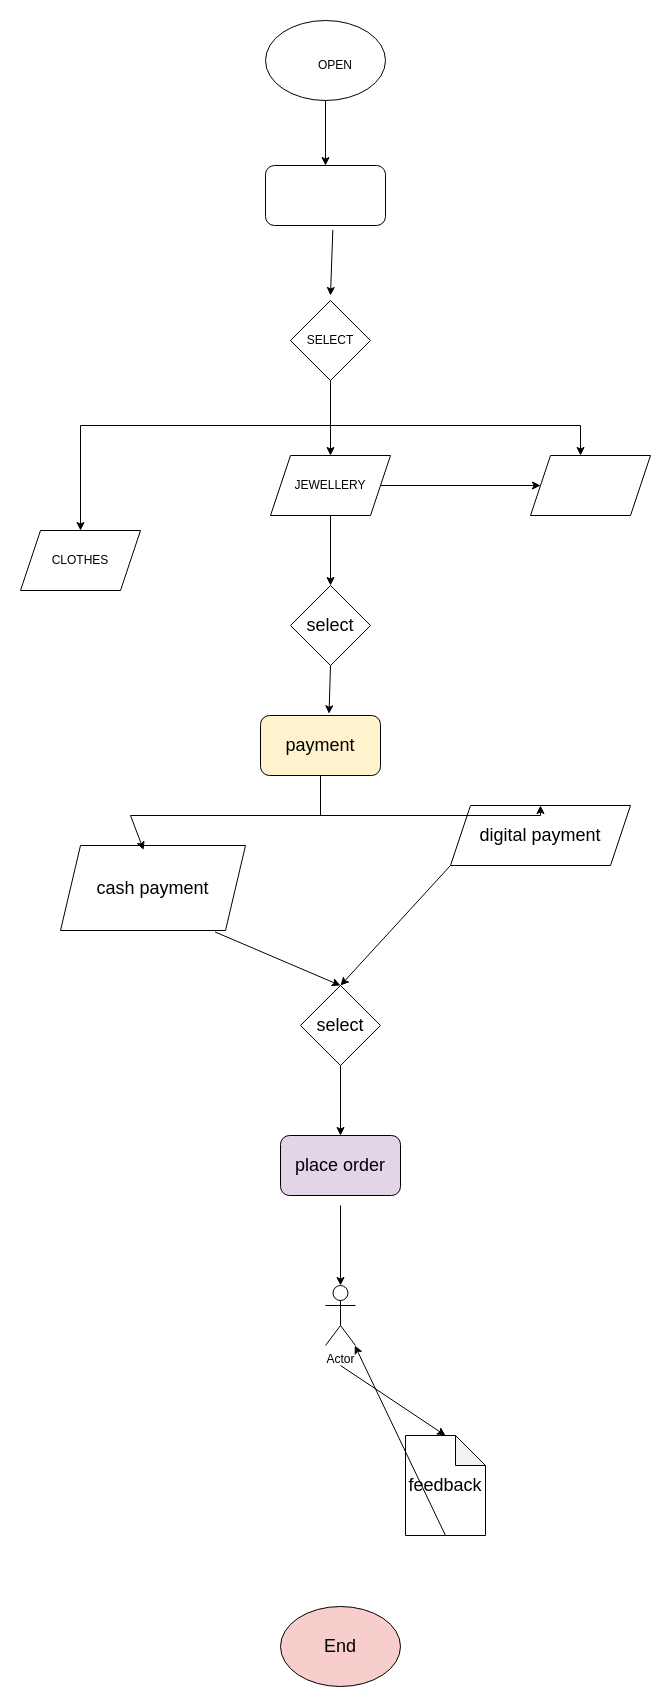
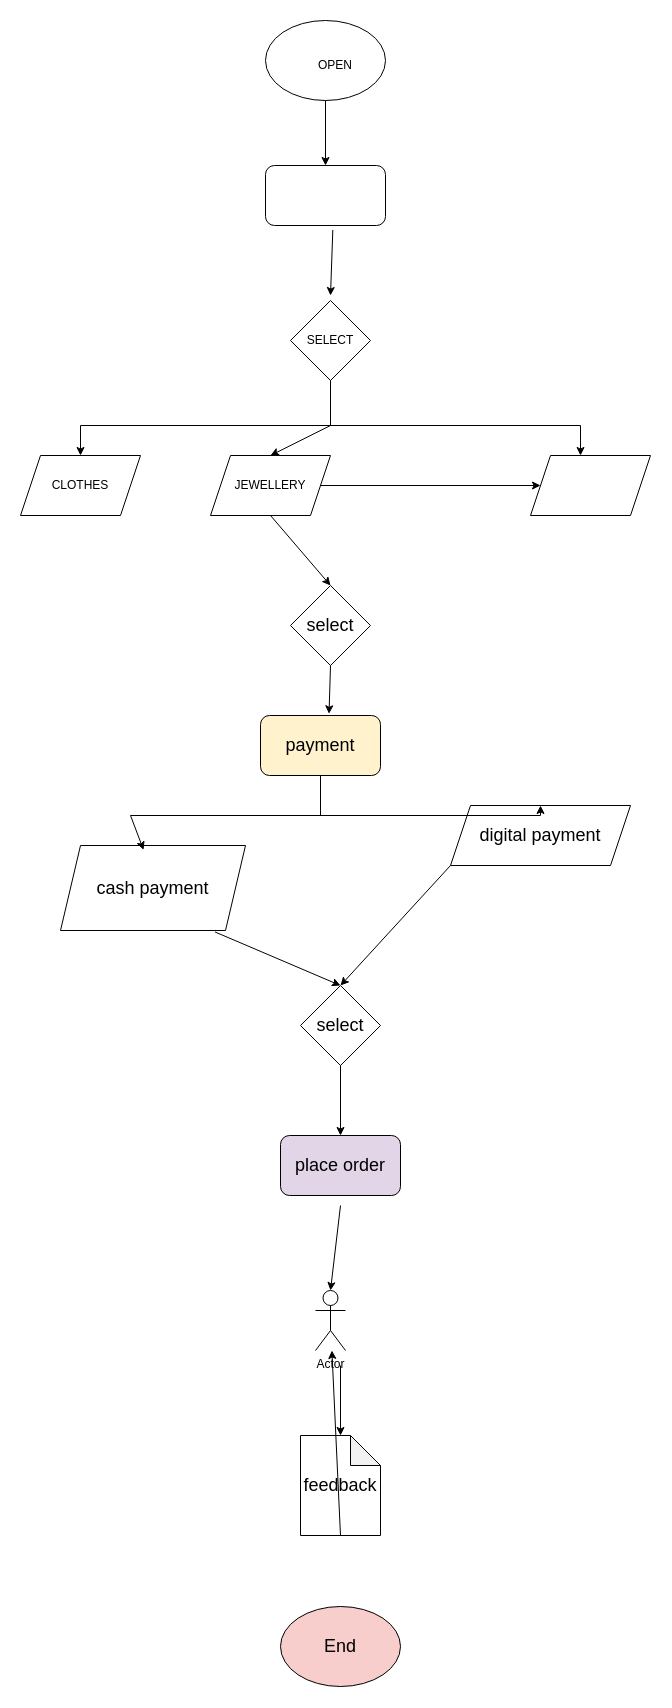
node "JEWELLERY": moved (331, 486) -> (271, 486)
node "CLOTHES": moved (81, 561) -> (81, 486)
node "Actor": moved (341, 1316) -> (331, 1321)
node "feedback": moved (446, 1486) -> (341, 1486)
